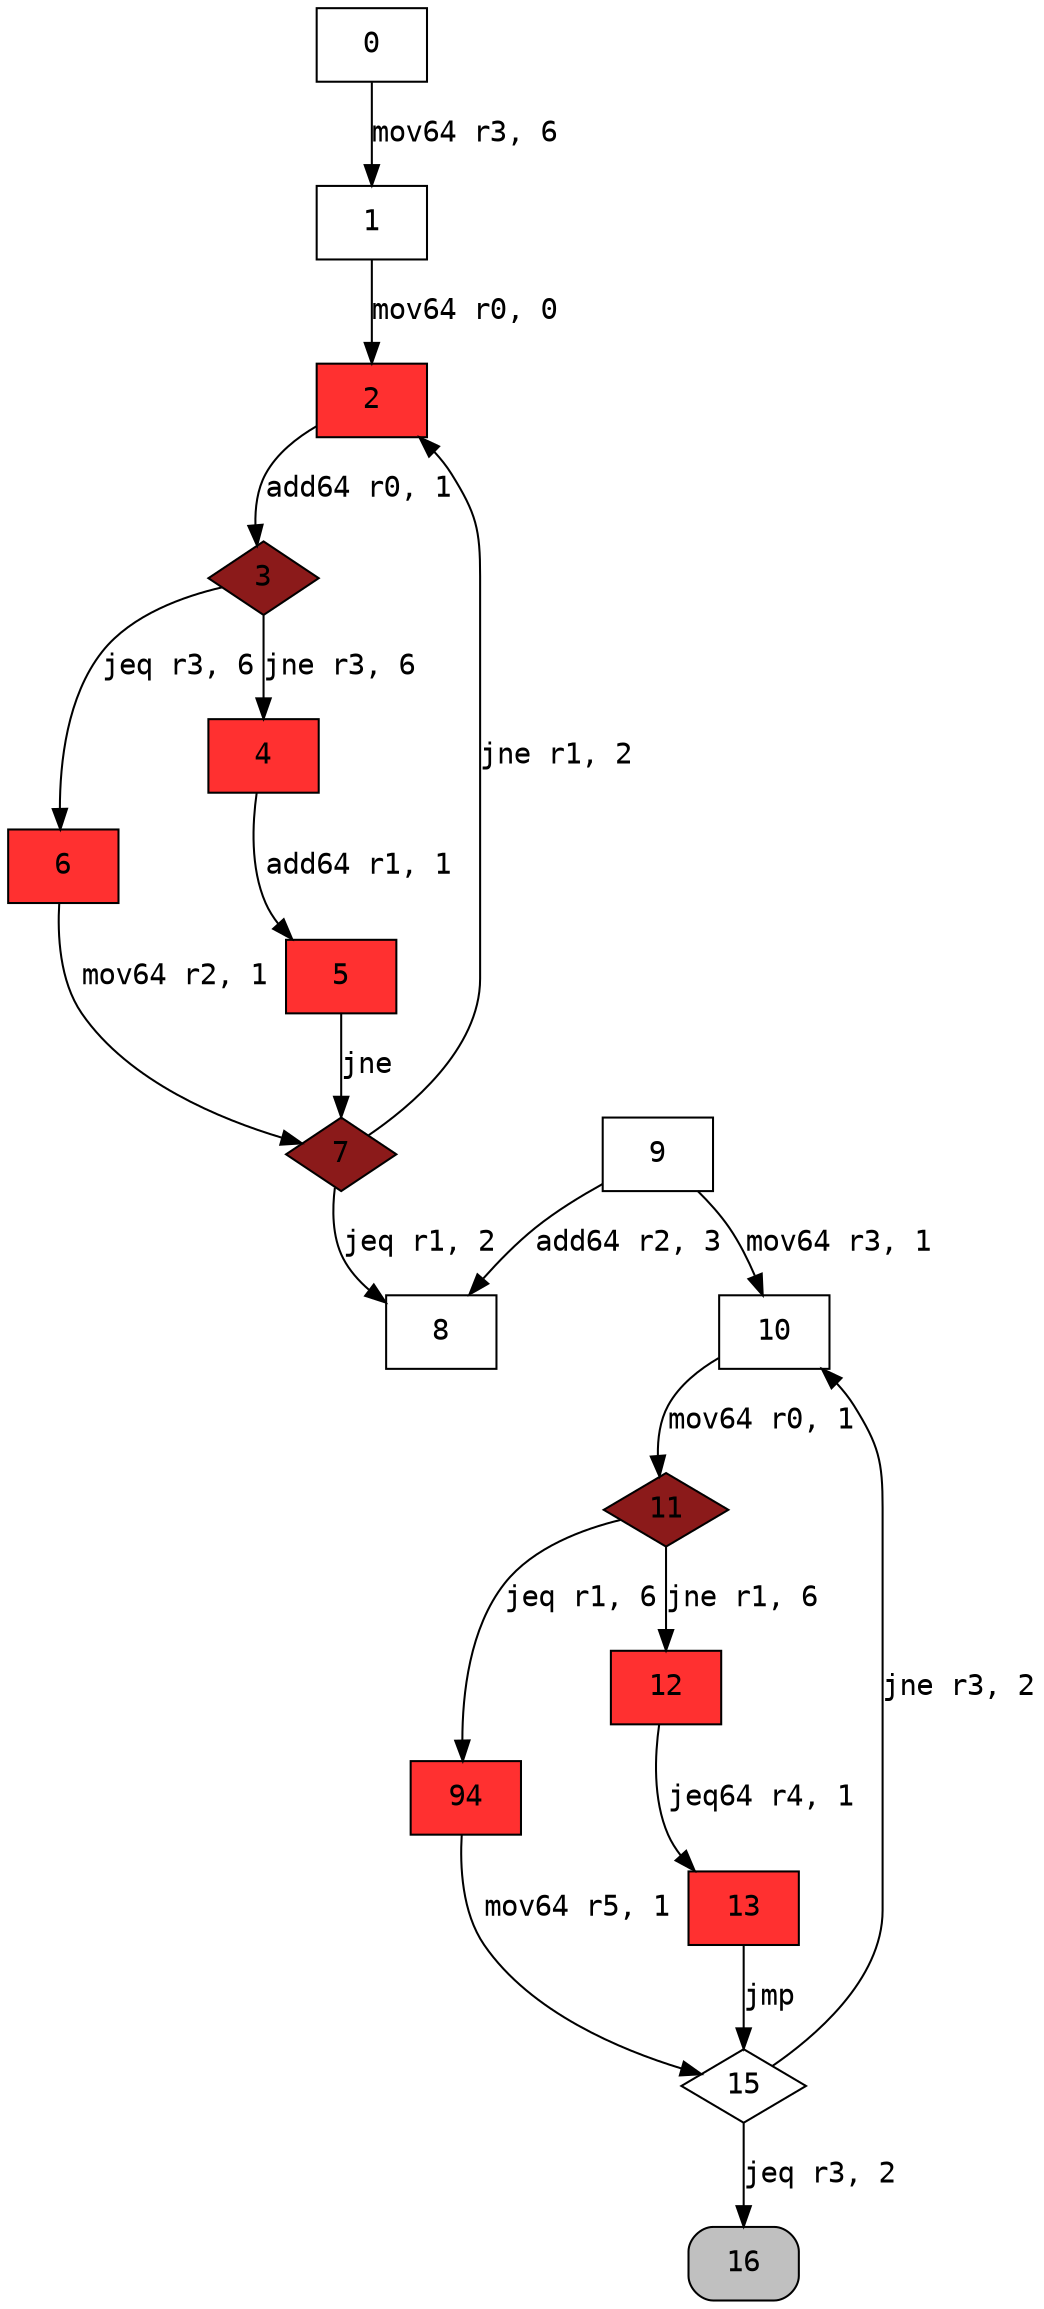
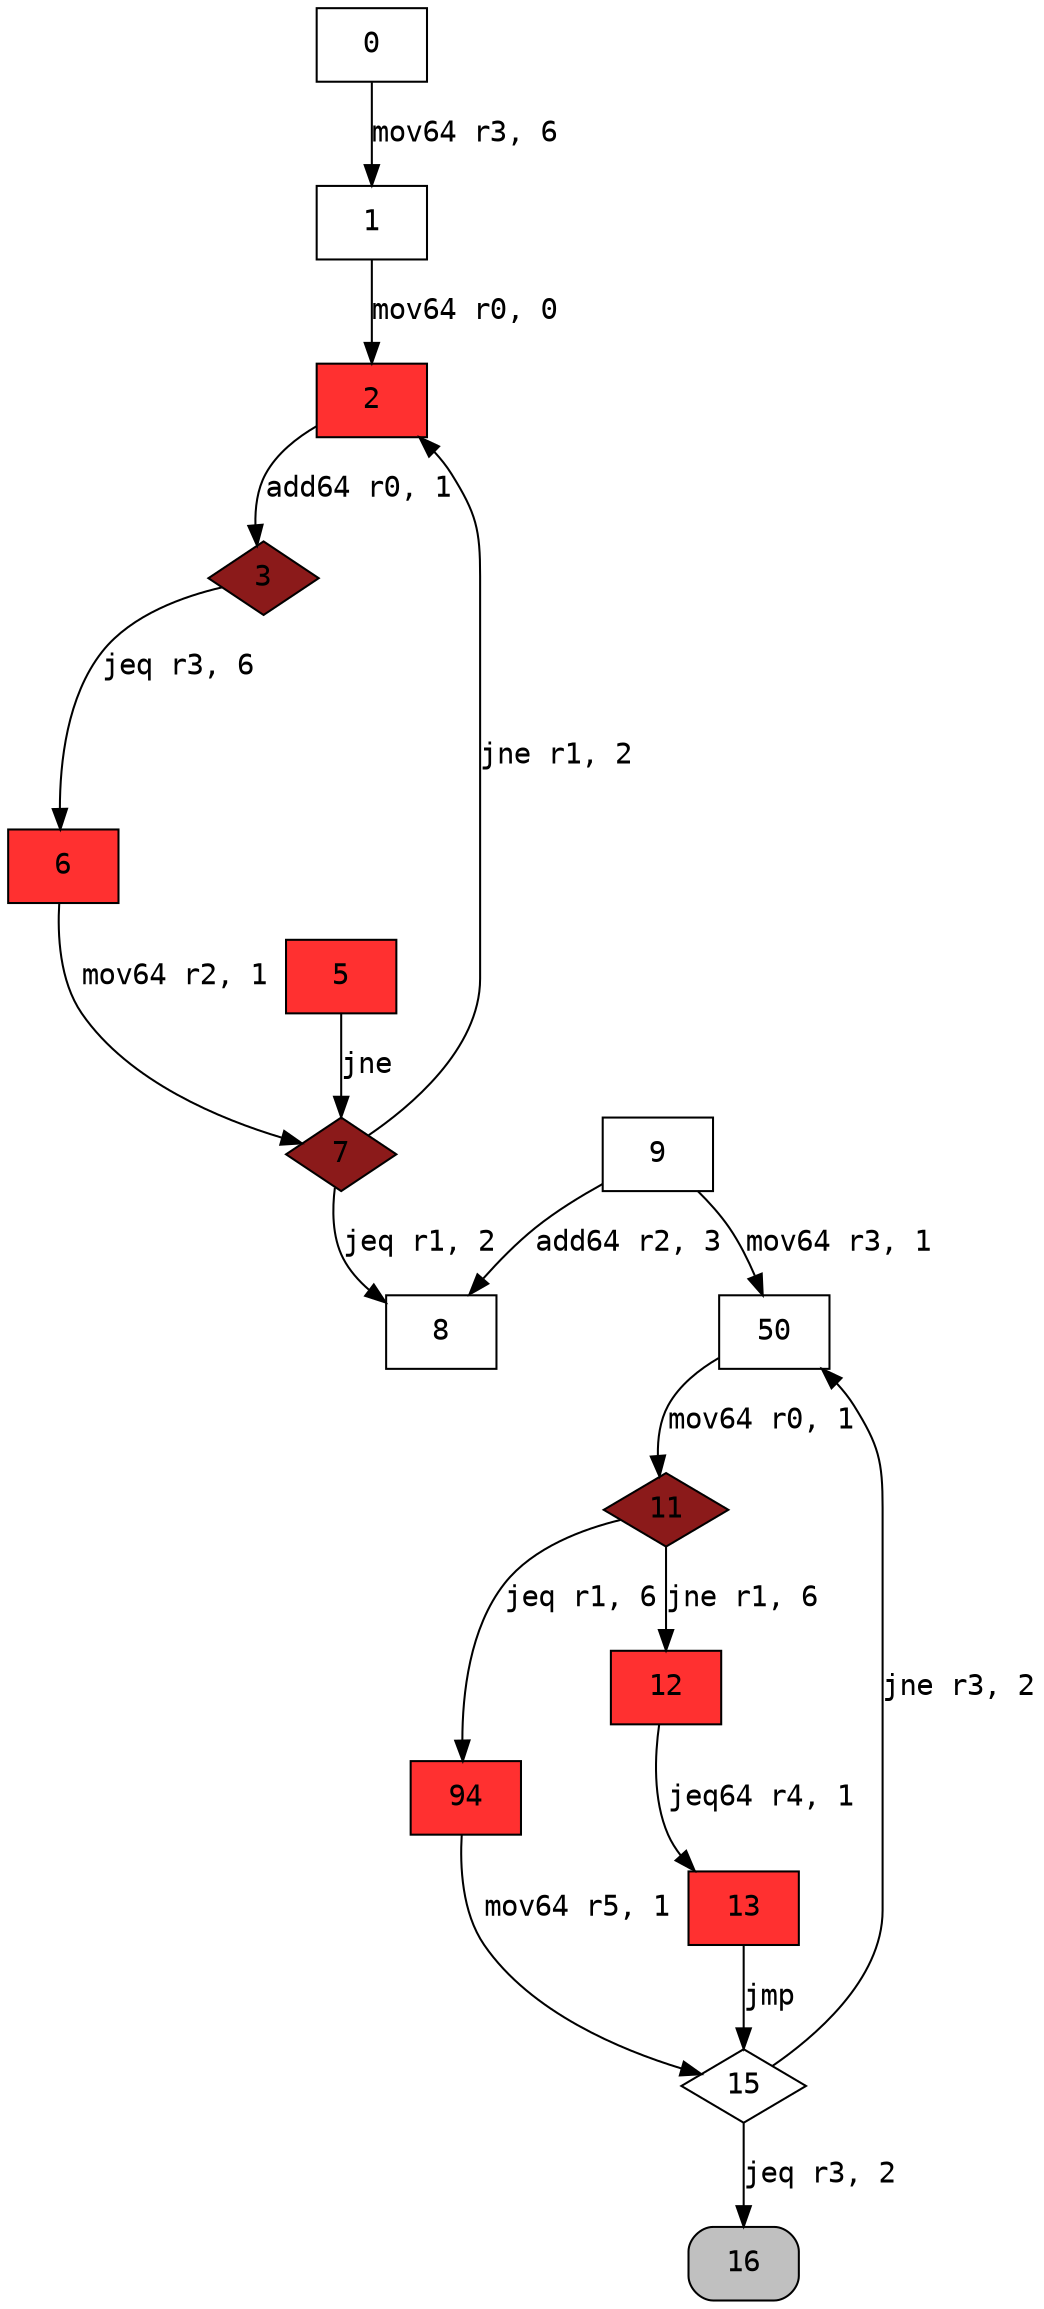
node "4": removed
node "10": label "10" -> "50"
